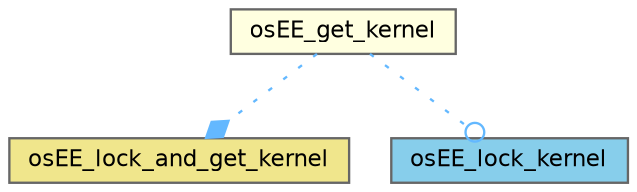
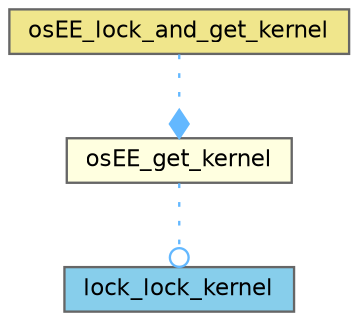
edge "osEE_get_kernel" -> "osEE_lock_and_get_kernel": reversed
node "osEE_lock_kernel": label "osEE_lock_kernel" -> "lock_lock_kernel"
